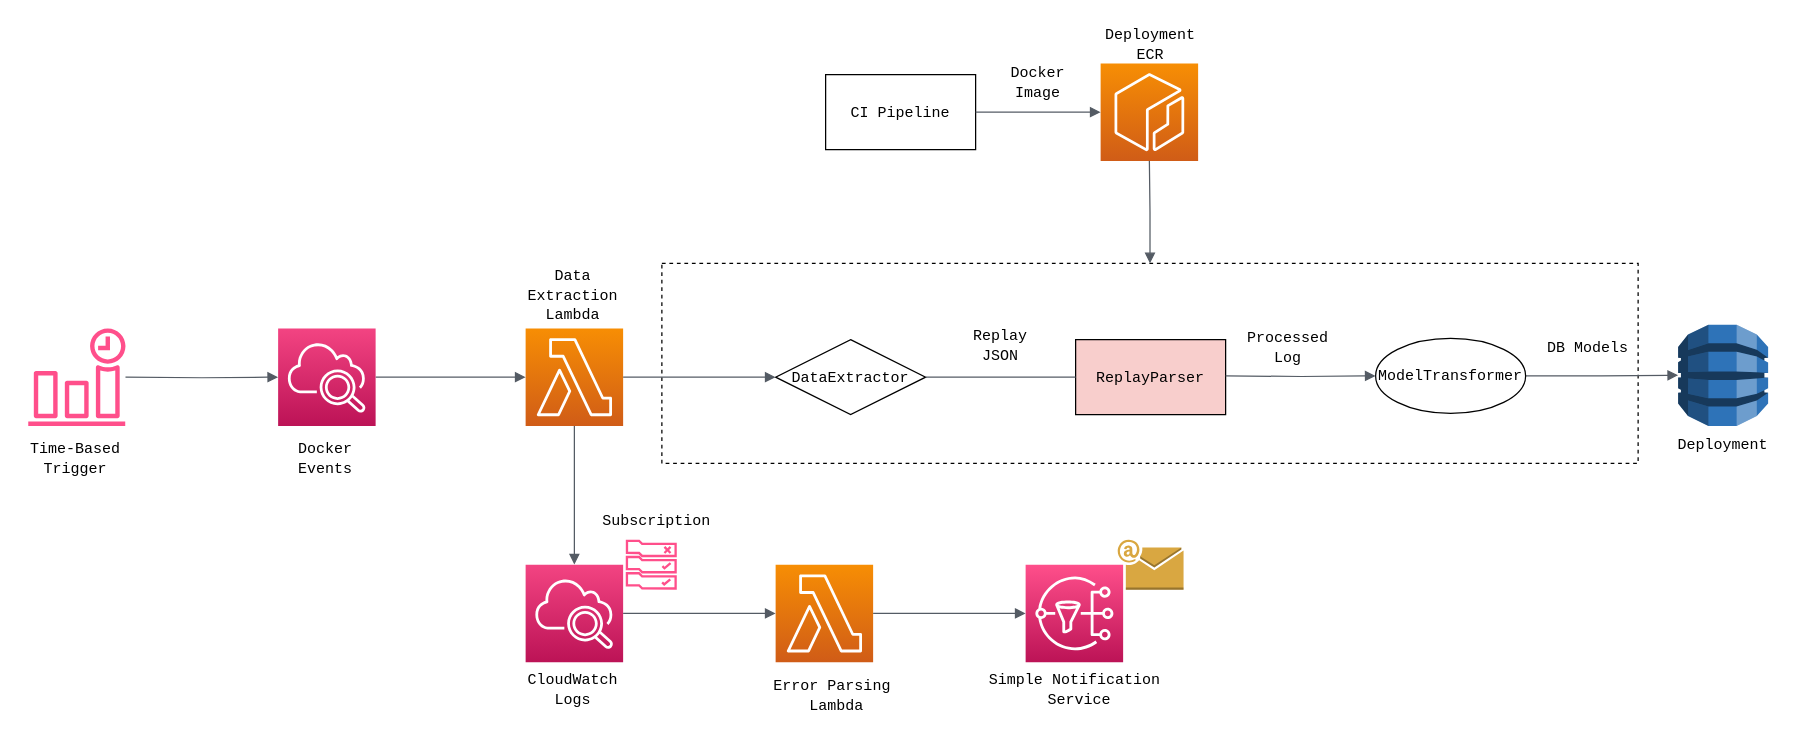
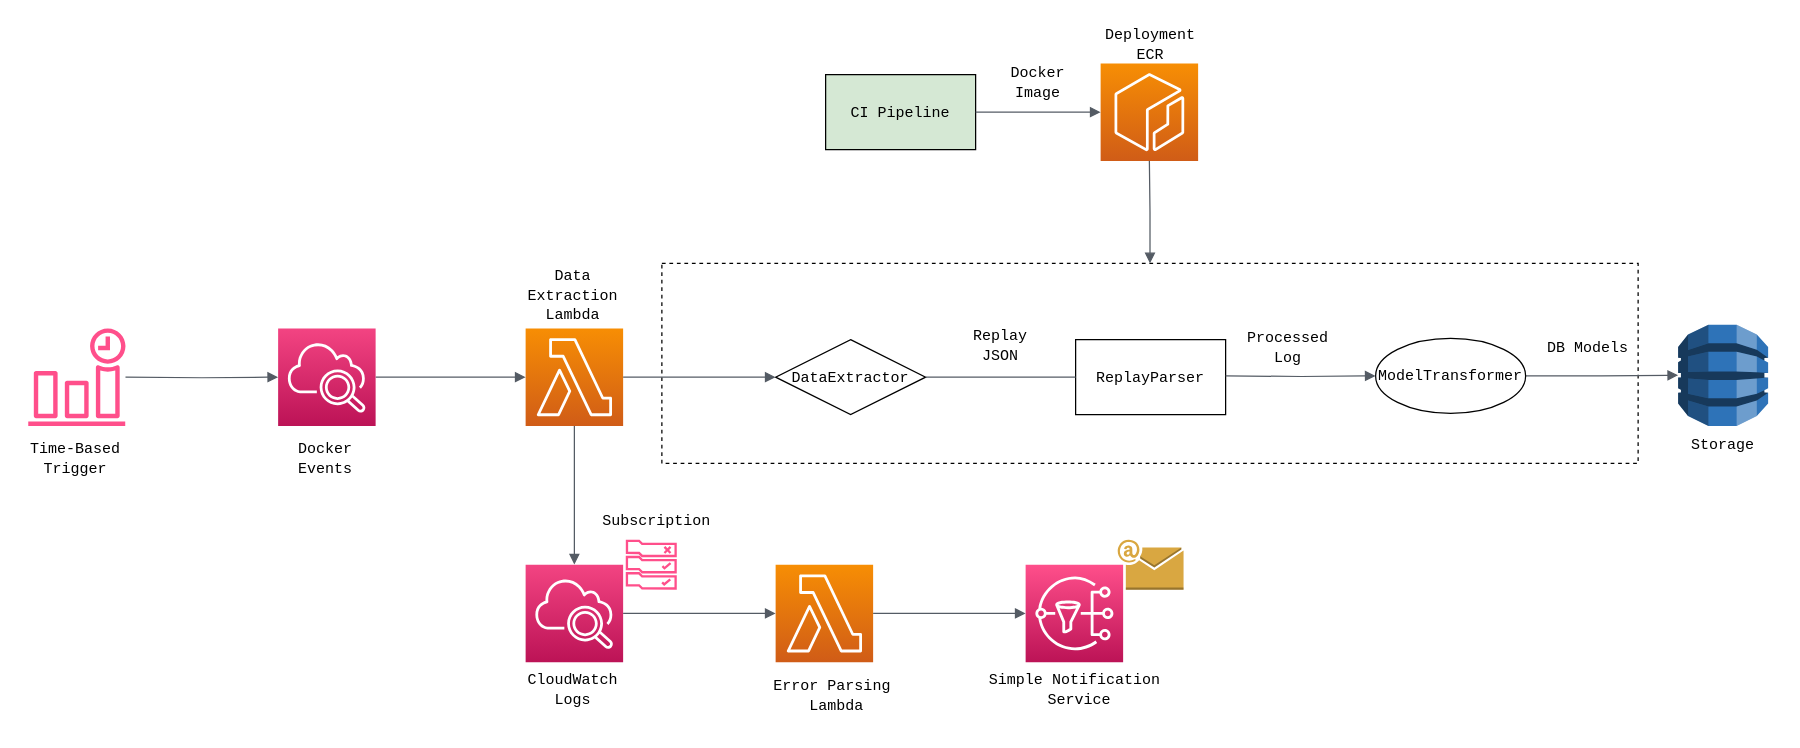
node "CI Pipeline": fillcolor #ffffff -> #d5e8d4
node "ReplayParser": fillcolor #f8cecc -> #ffffff
node "Deployment": label "Deployment" -> "Storage"
